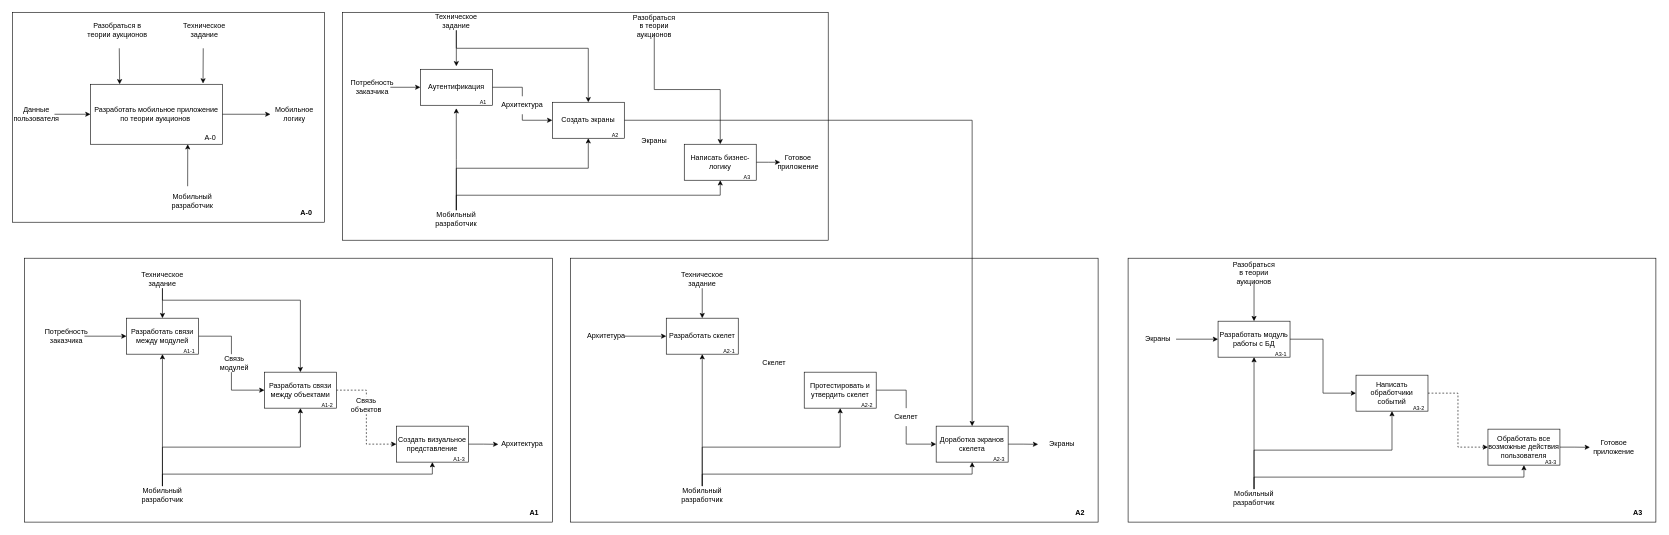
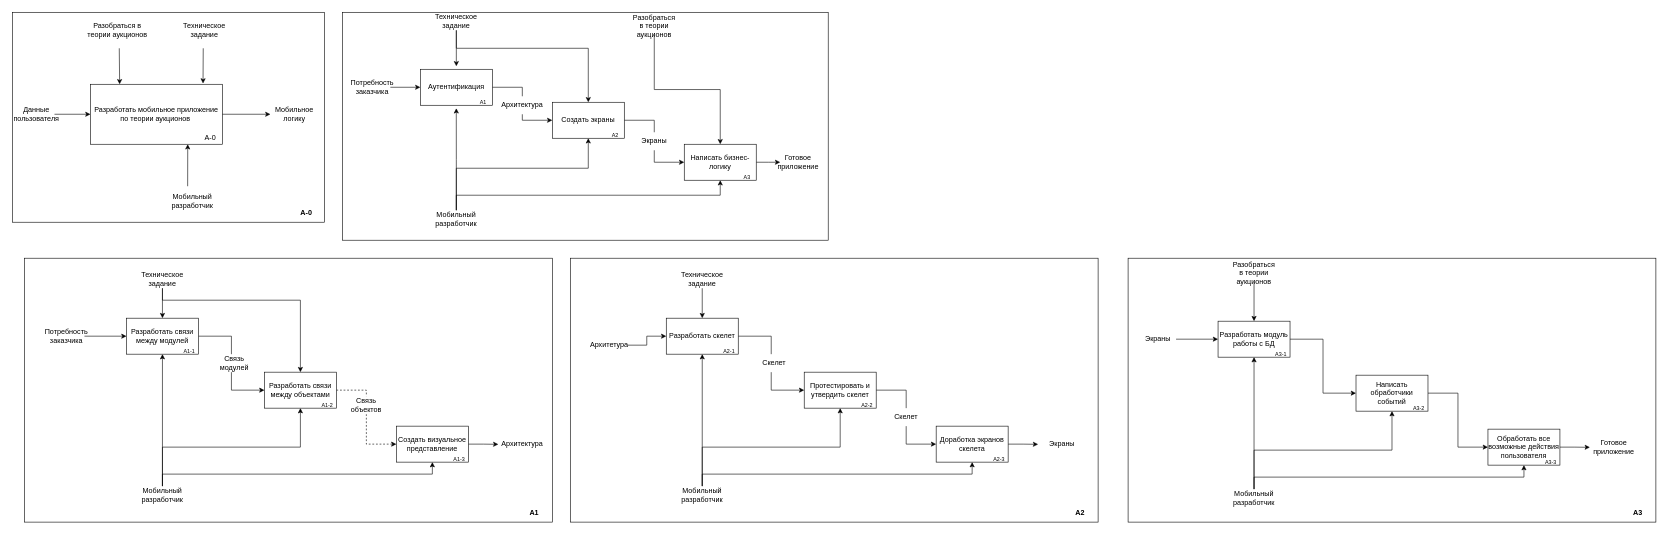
edge "Создать экраны" -> "Доработка экранов скелета": now "Создать экраны" -> "Написать бизнес-логику"
node "Архитетура": moved (606, 336) -> (609, 345)
edge "Разработать скелет" -> "Протестировать и утвердить скелет": added
edge "Написать обработчики событий" -> "Обработать все возможные действия пользователя": style dashed -> solid
